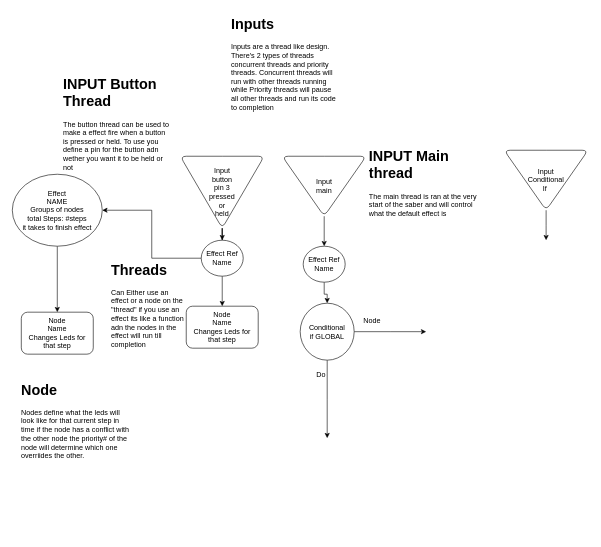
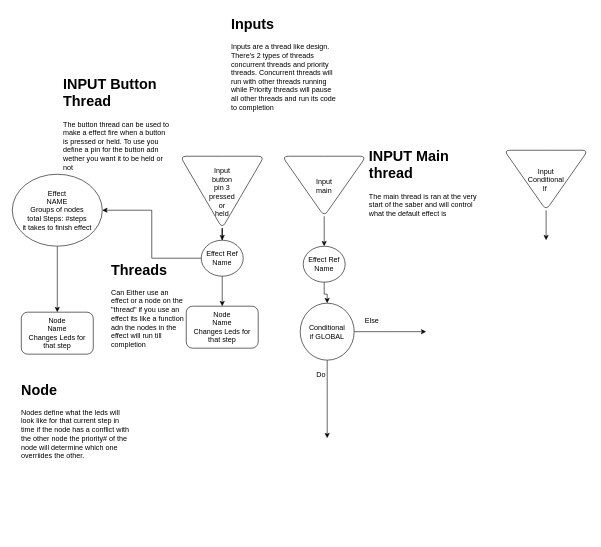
node "Node": label "Node" -> "Else"
